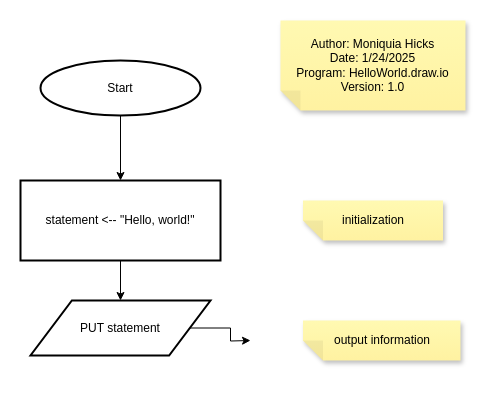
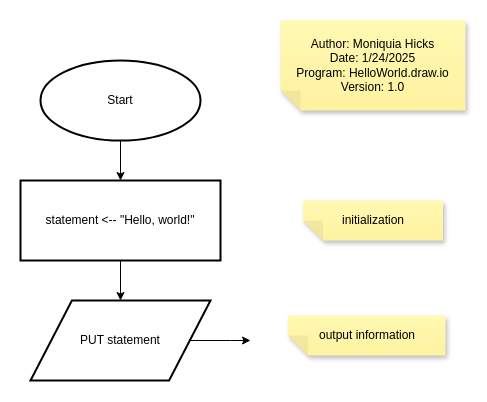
node "Start": size 160x55 -> 160x80
node "PUT statement": size 180x55 -> 180x80
node "output information": moved (382, 341) -> (367, 336)
